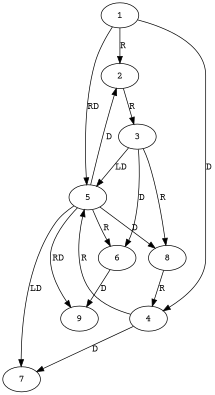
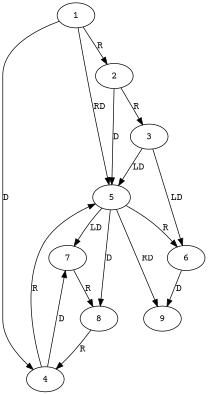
edge "5" -> "2": reversed
edge "3" -> "8": now "7" -> "8"
edge "3" -> "6": label "D" -> "LD"
